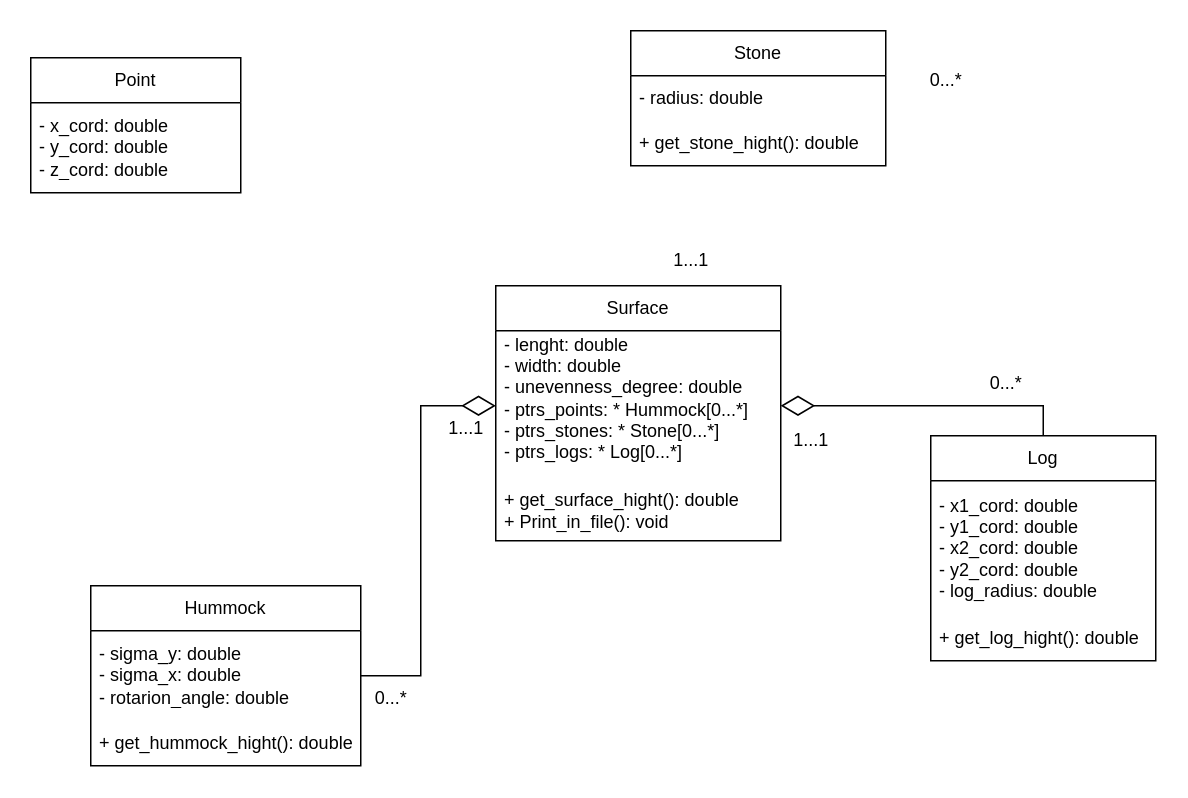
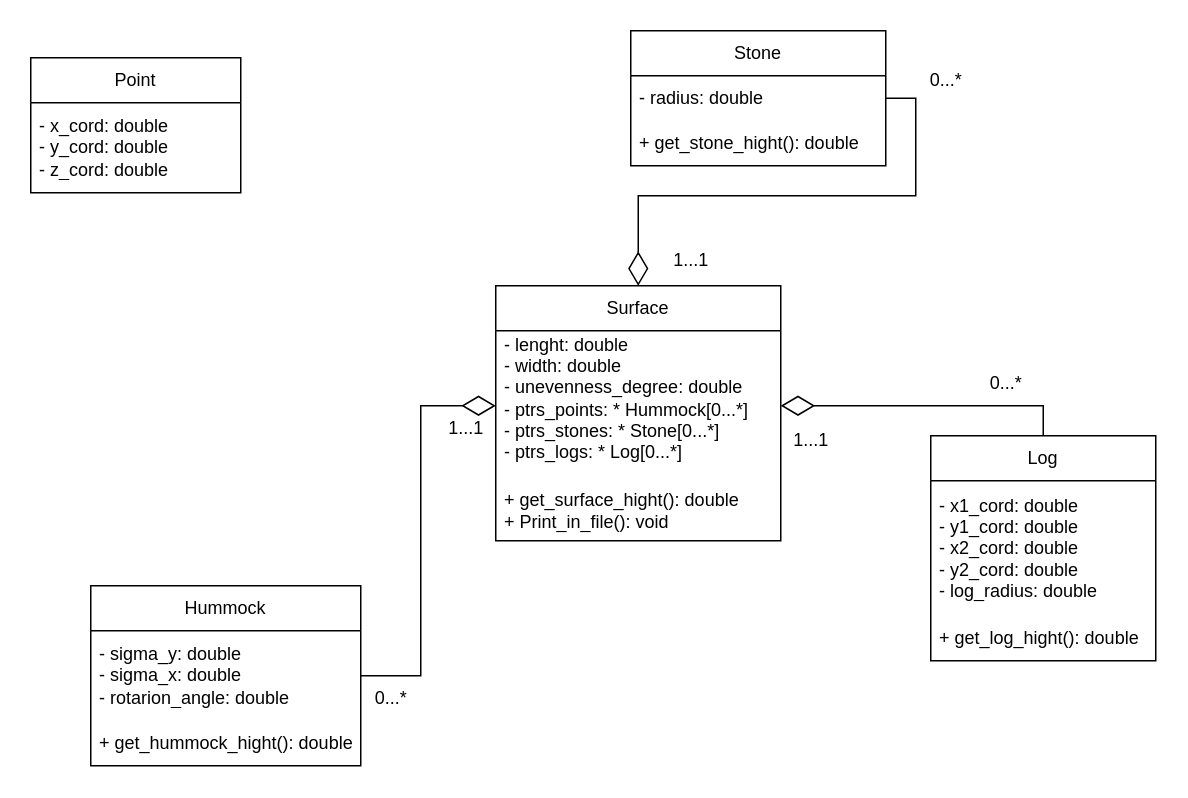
edge "- radius: double" -> "Surface": added
